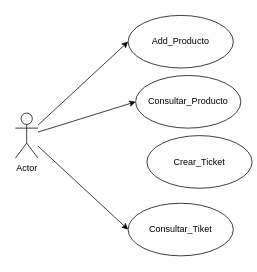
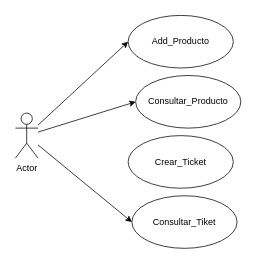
node "Crear_Ticket": moved (199, 162) -> (180, 162)
node "Consultar_Tiket": moved (180, 229) -> (184, 222)
